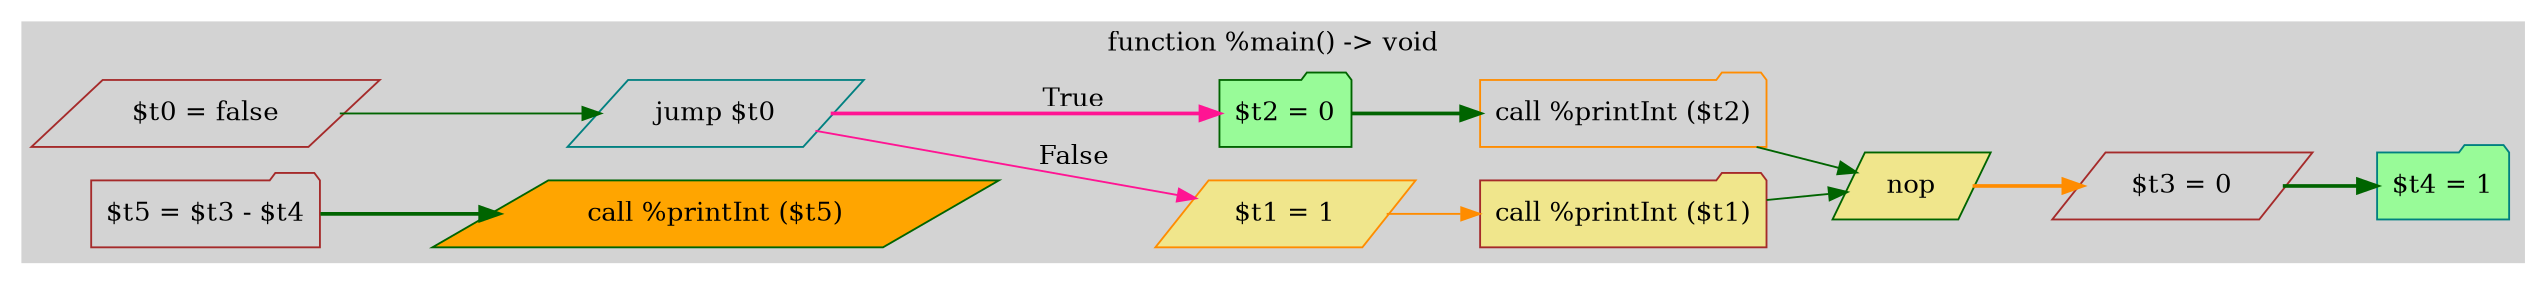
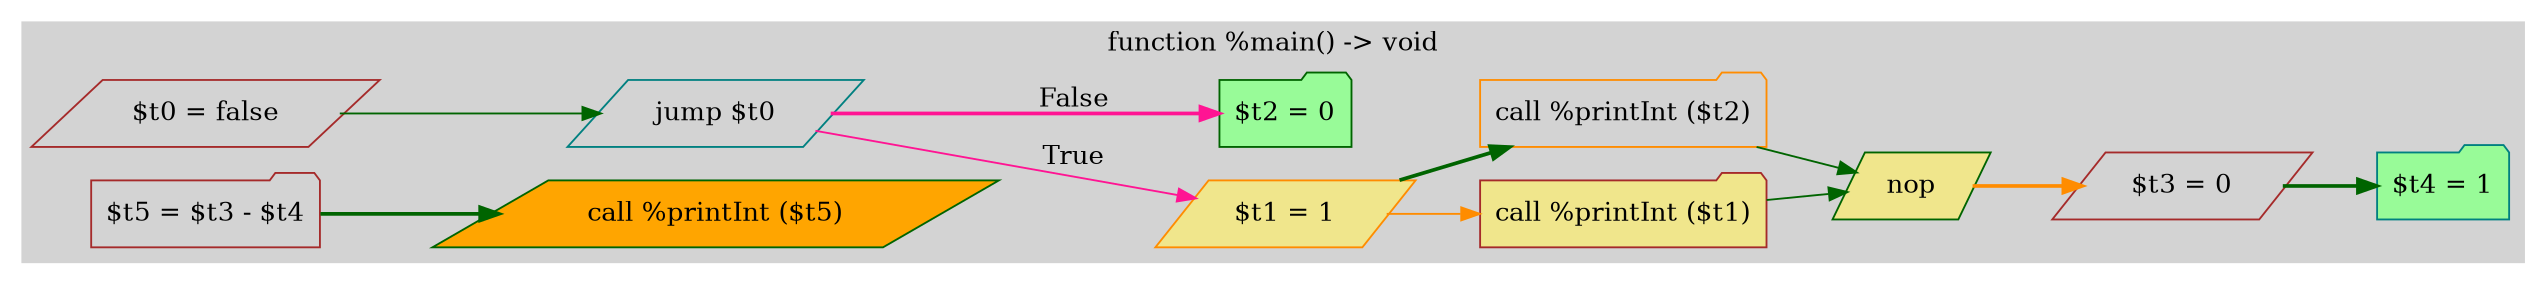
edge "jump $t0" -> "$t2 = 0": label "  True  " -> "  False  "
edge "$t2 = 0" -> "call %printInt ($t2)": now "$t1 = 1" -> "call %printInt ($t2)"
edge "jump $t0" -> "$t1 = 1": label "  False  " -> "  True  "
